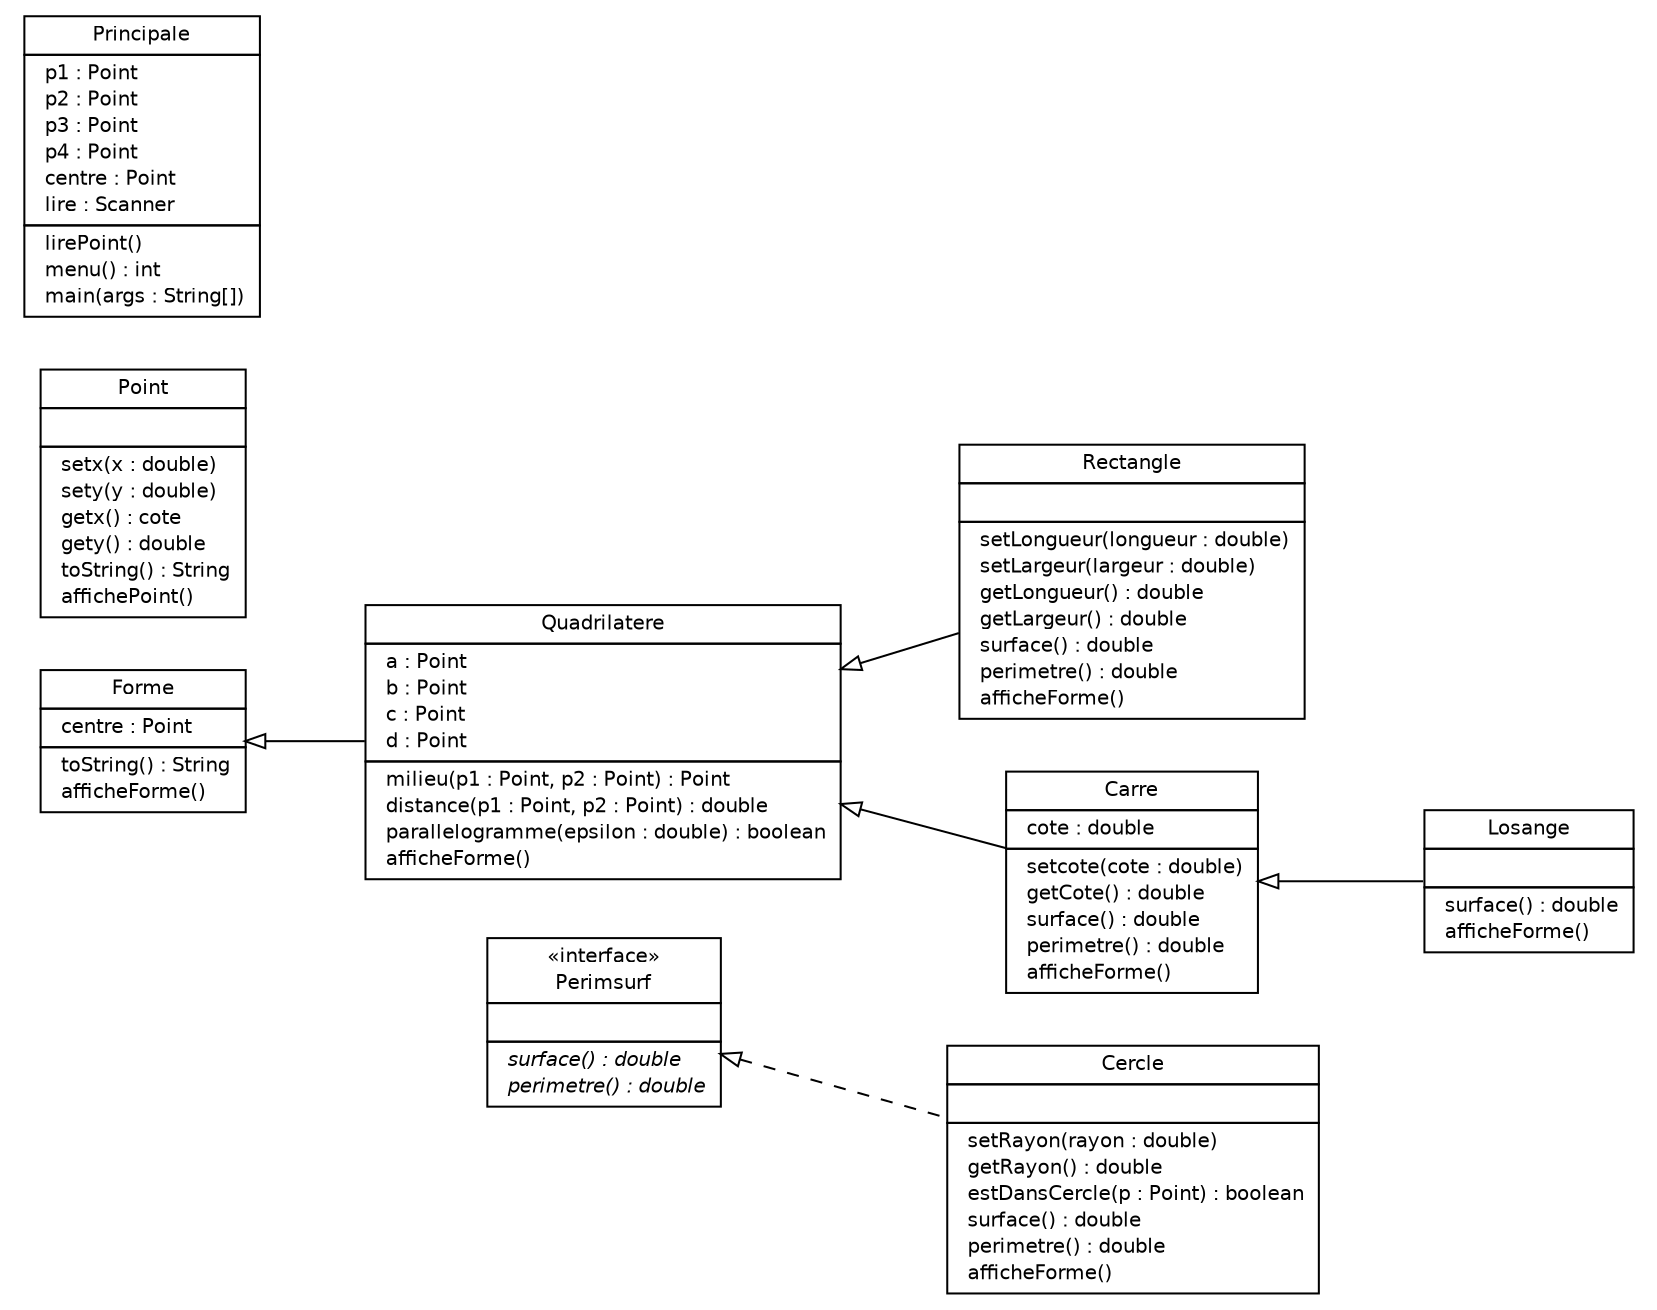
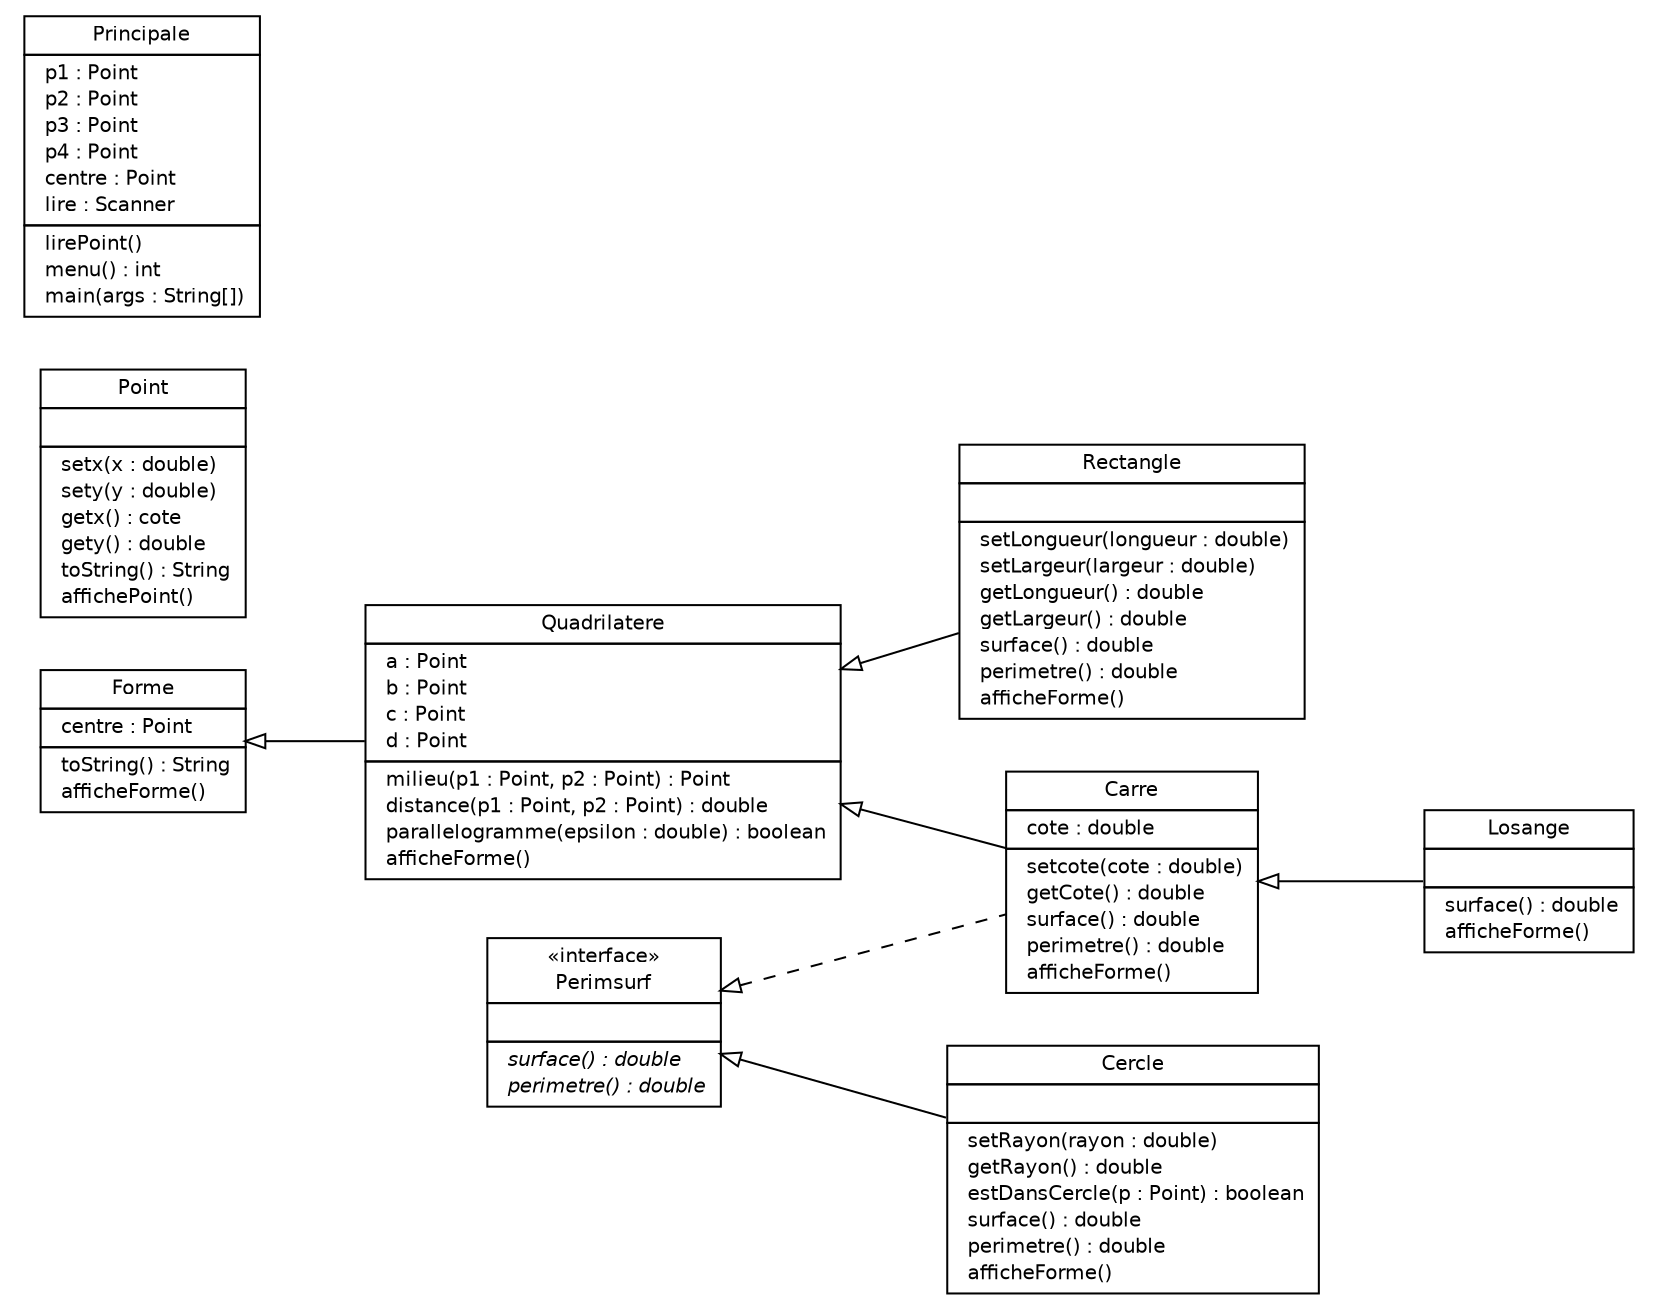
edge "Carre" -> "Perimsurf": added
edge "Cercle" -> "Perimsurf": style dashed -> solid
